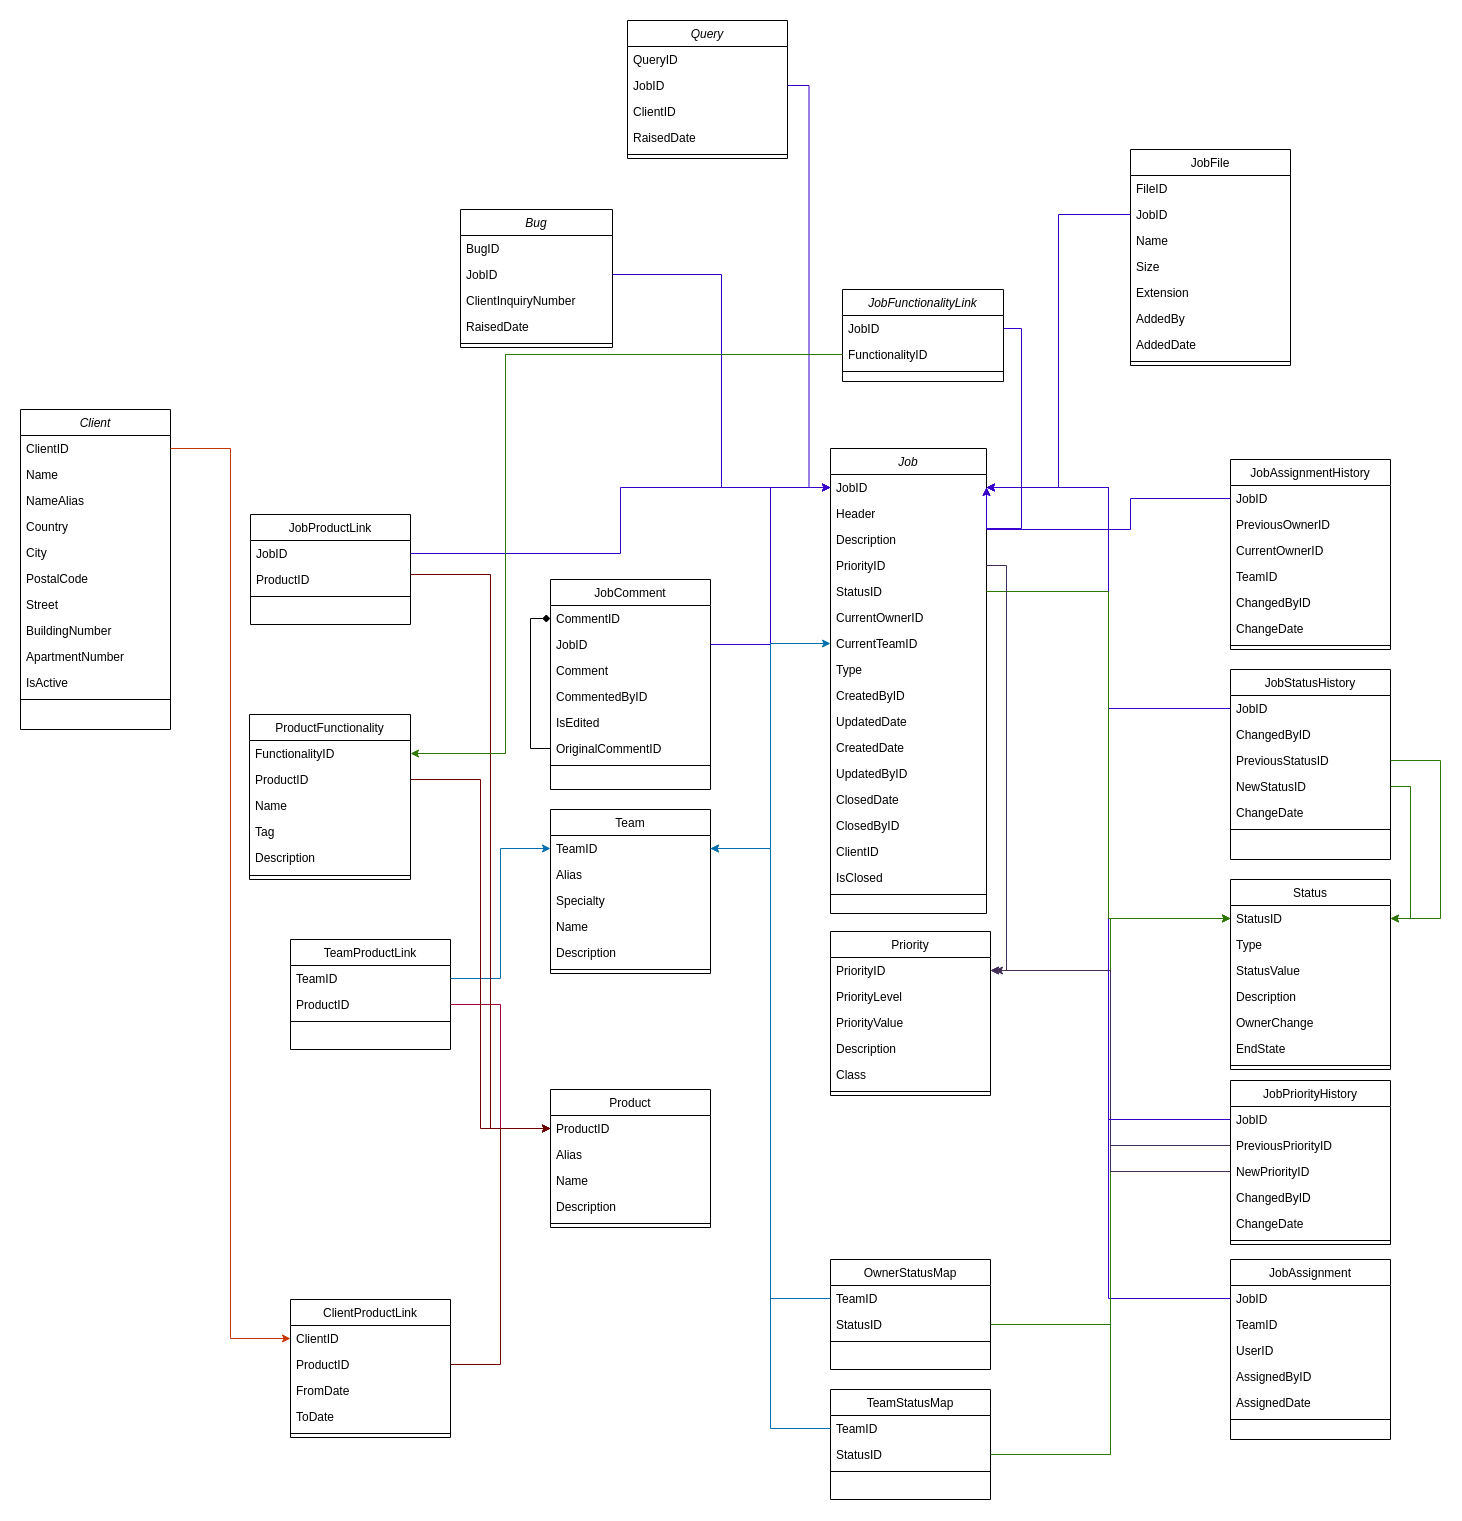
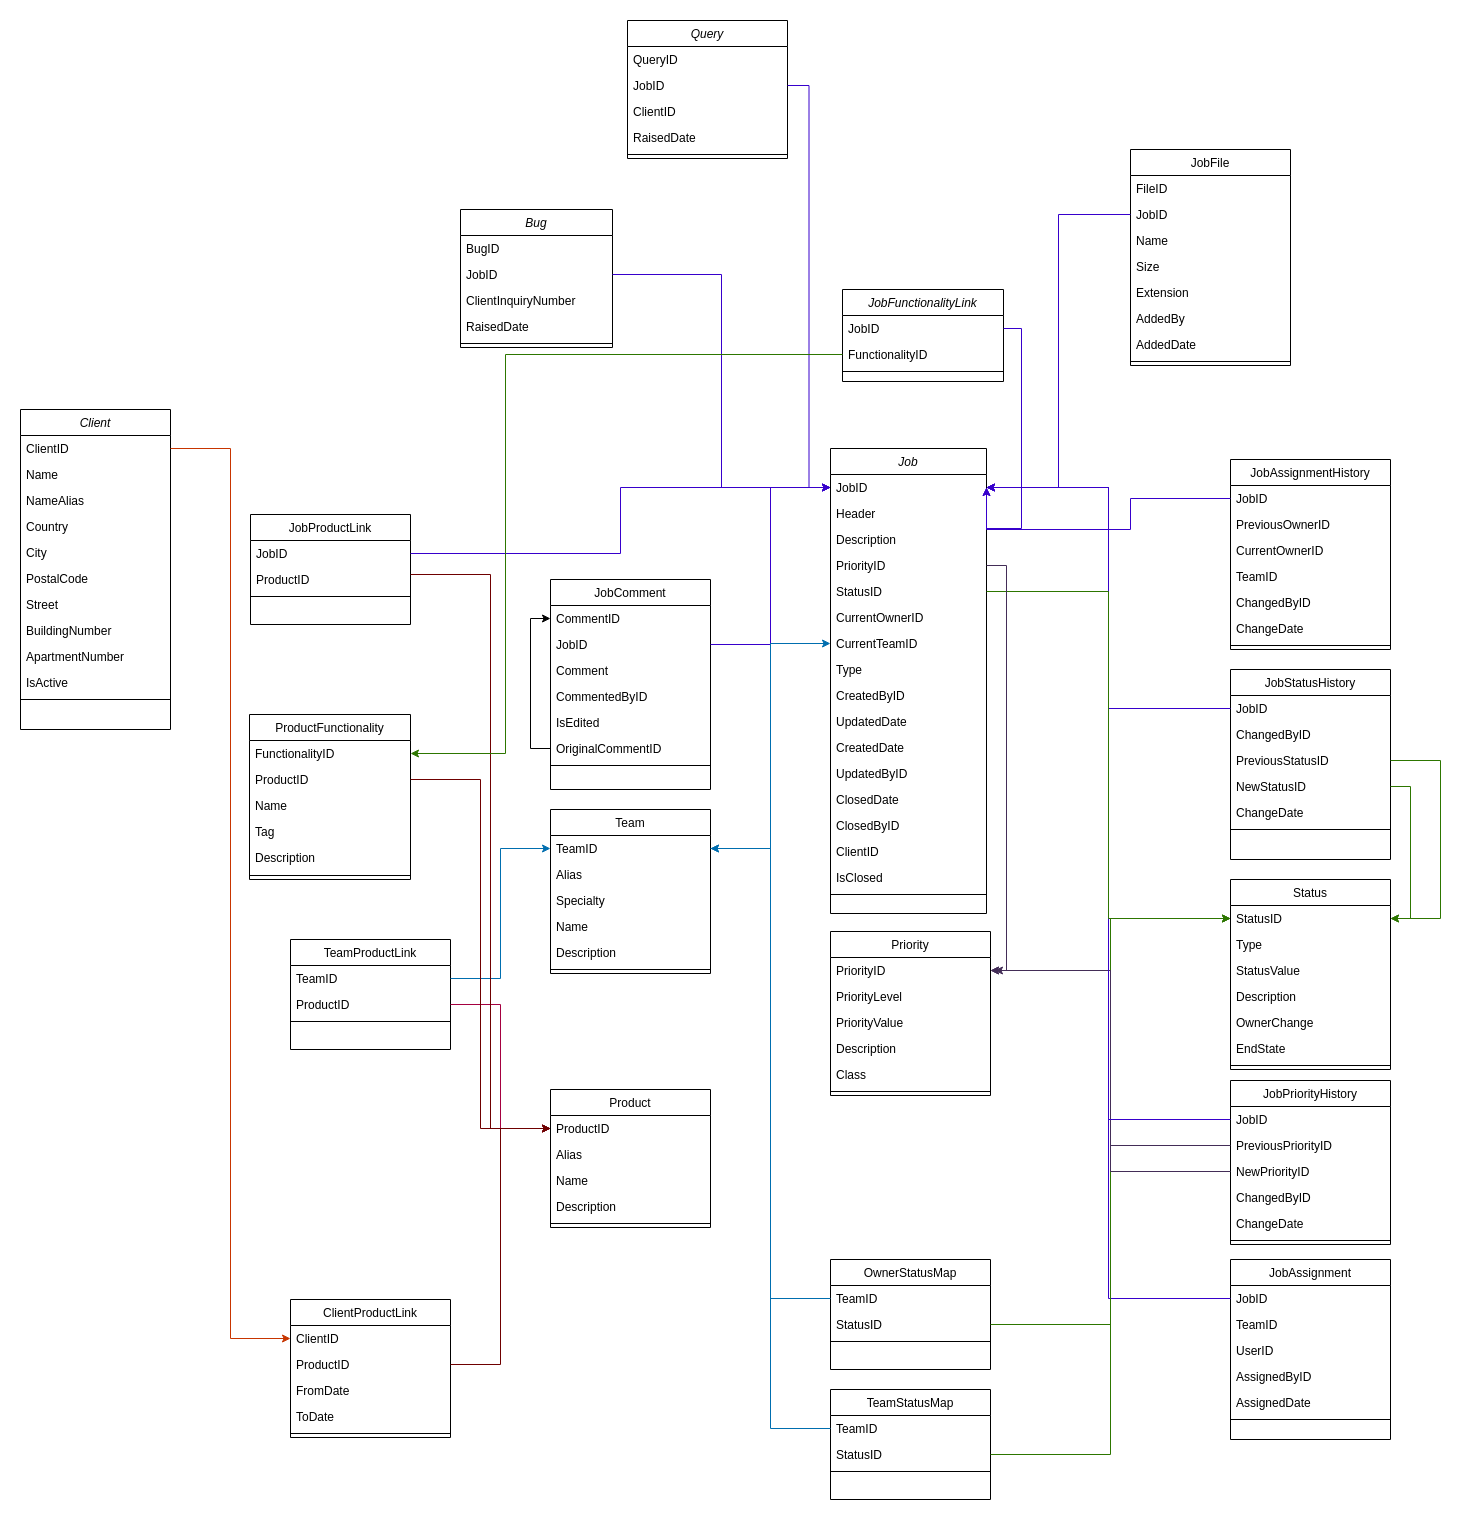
edge "OriginalCommentID" -> "CommentID": arrowhead diamond -> classic
